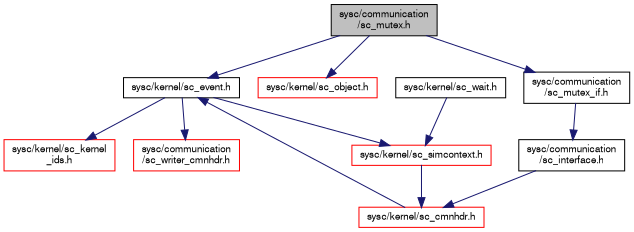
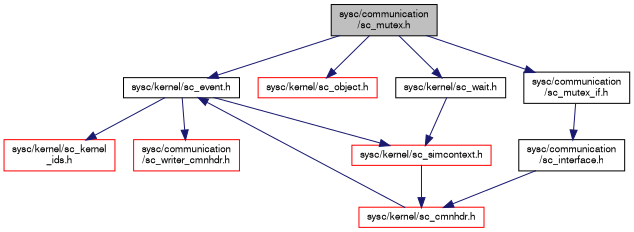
edge "sysc/communication /sc_mutex.h" -> "sysc/kernel/sc_wait.h": added
